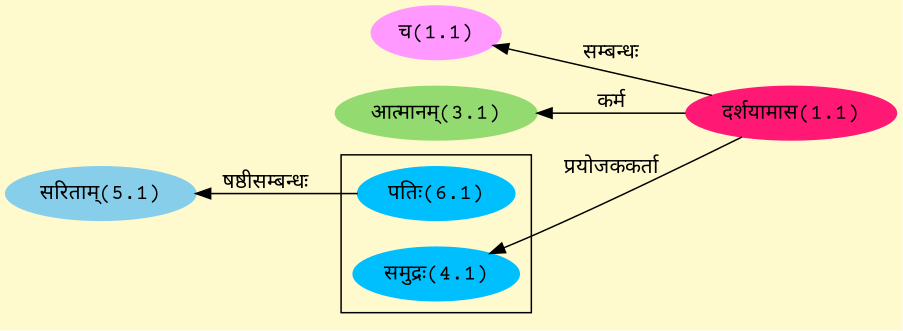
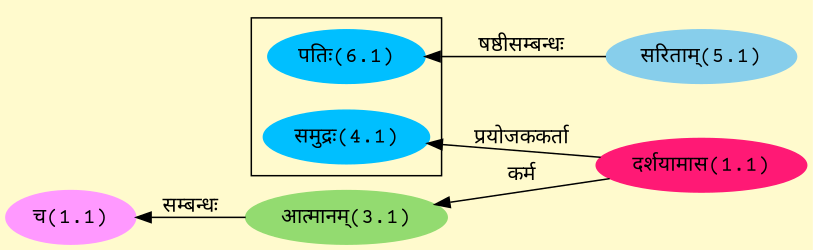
edge "दर्शयामास(1.1)" -> "च(1.1)": now "आत्मानम्(3.1)" -> "च(1.1)"
edge "पतिः(6.1)" -> "सरिताम्(5.1)": reversed
